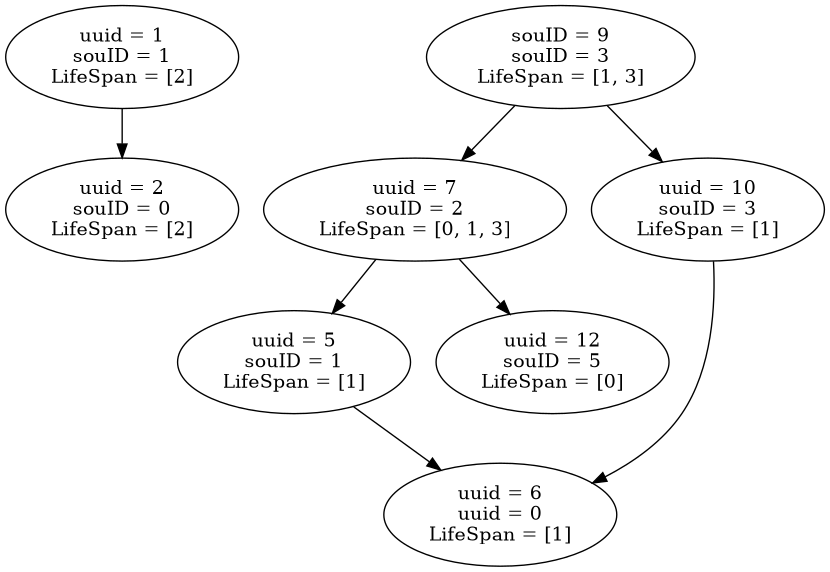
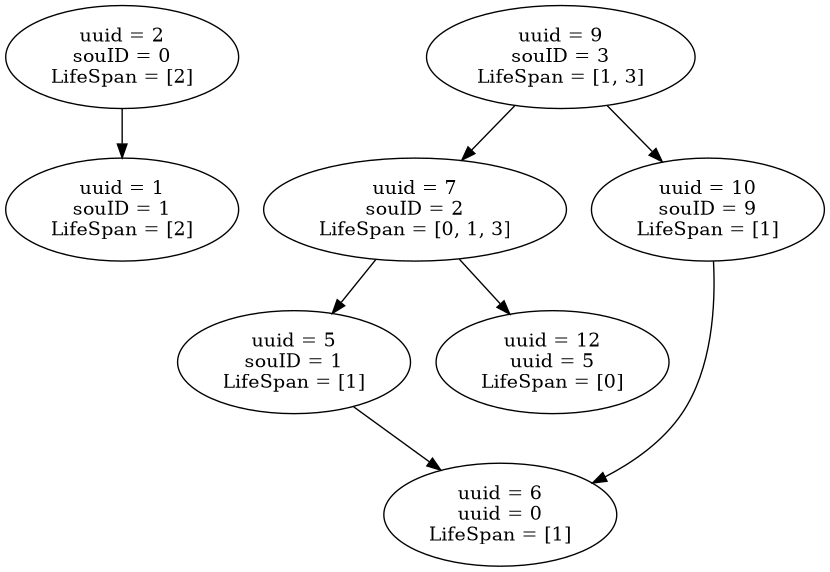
node "souID = 9 souID = 3 LifeSpan = [1, 3]": label "souID = 9 souID = 3 LifeSpan = [1, 3]" -> "uuid = 9 souID = 3 LifeSpan = [1, 3]"
edge "uuid = 1 souID = 1 LifeSpan = [2]" -> "uuid = 2 souID = 0 LifeSpan = [2]": reversed
node "uuid = 10 souID = 3 LifeSpan = [1]": label "uuid = 10 souID = 3 LifeSpan = [1]" -> "uuid = 10 souID = 9 LifeSpan = [1]"
node "uuid = 12 souID = 5 LifeSpan = [0]": label "uuid = 12 souID = 5 LifeSpan = [0]" -> "uuid = 12 uuid = 5 LifeSpan = [0]"
